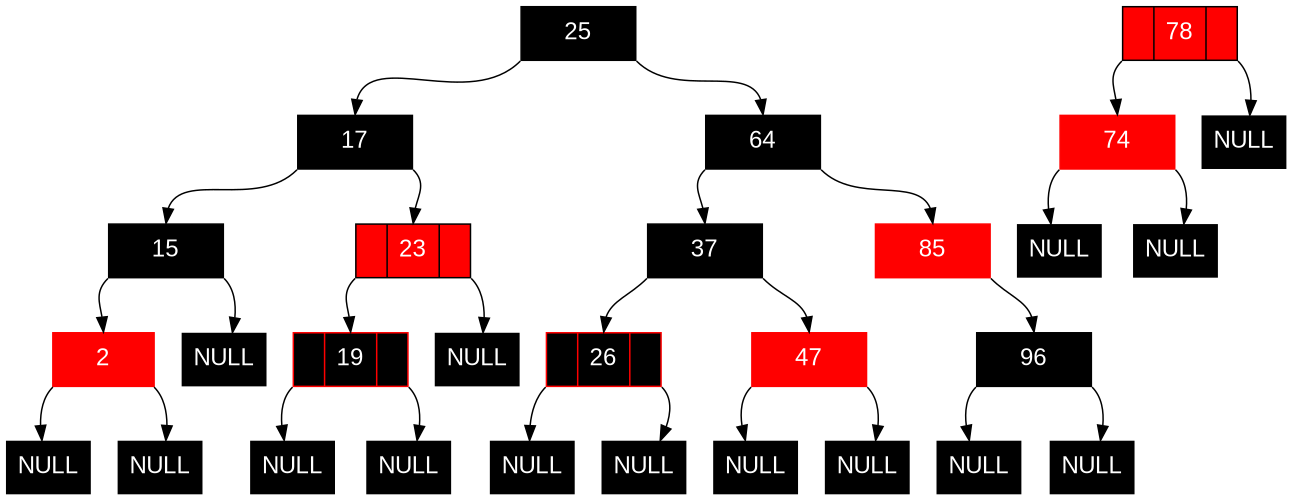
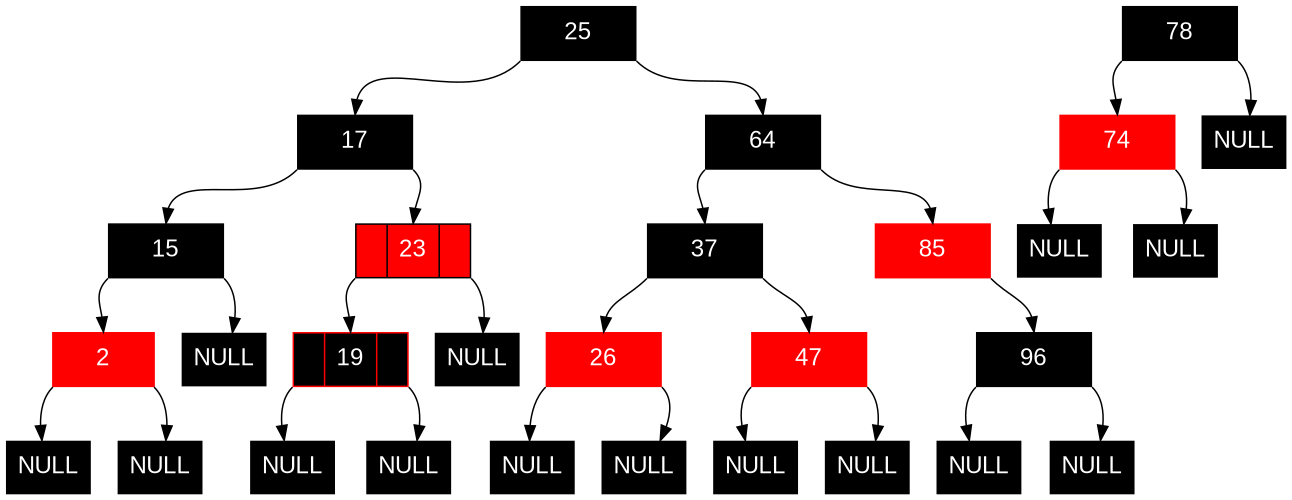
node "78": fillcolor red -> black
node "26": fillcolor black -> red
